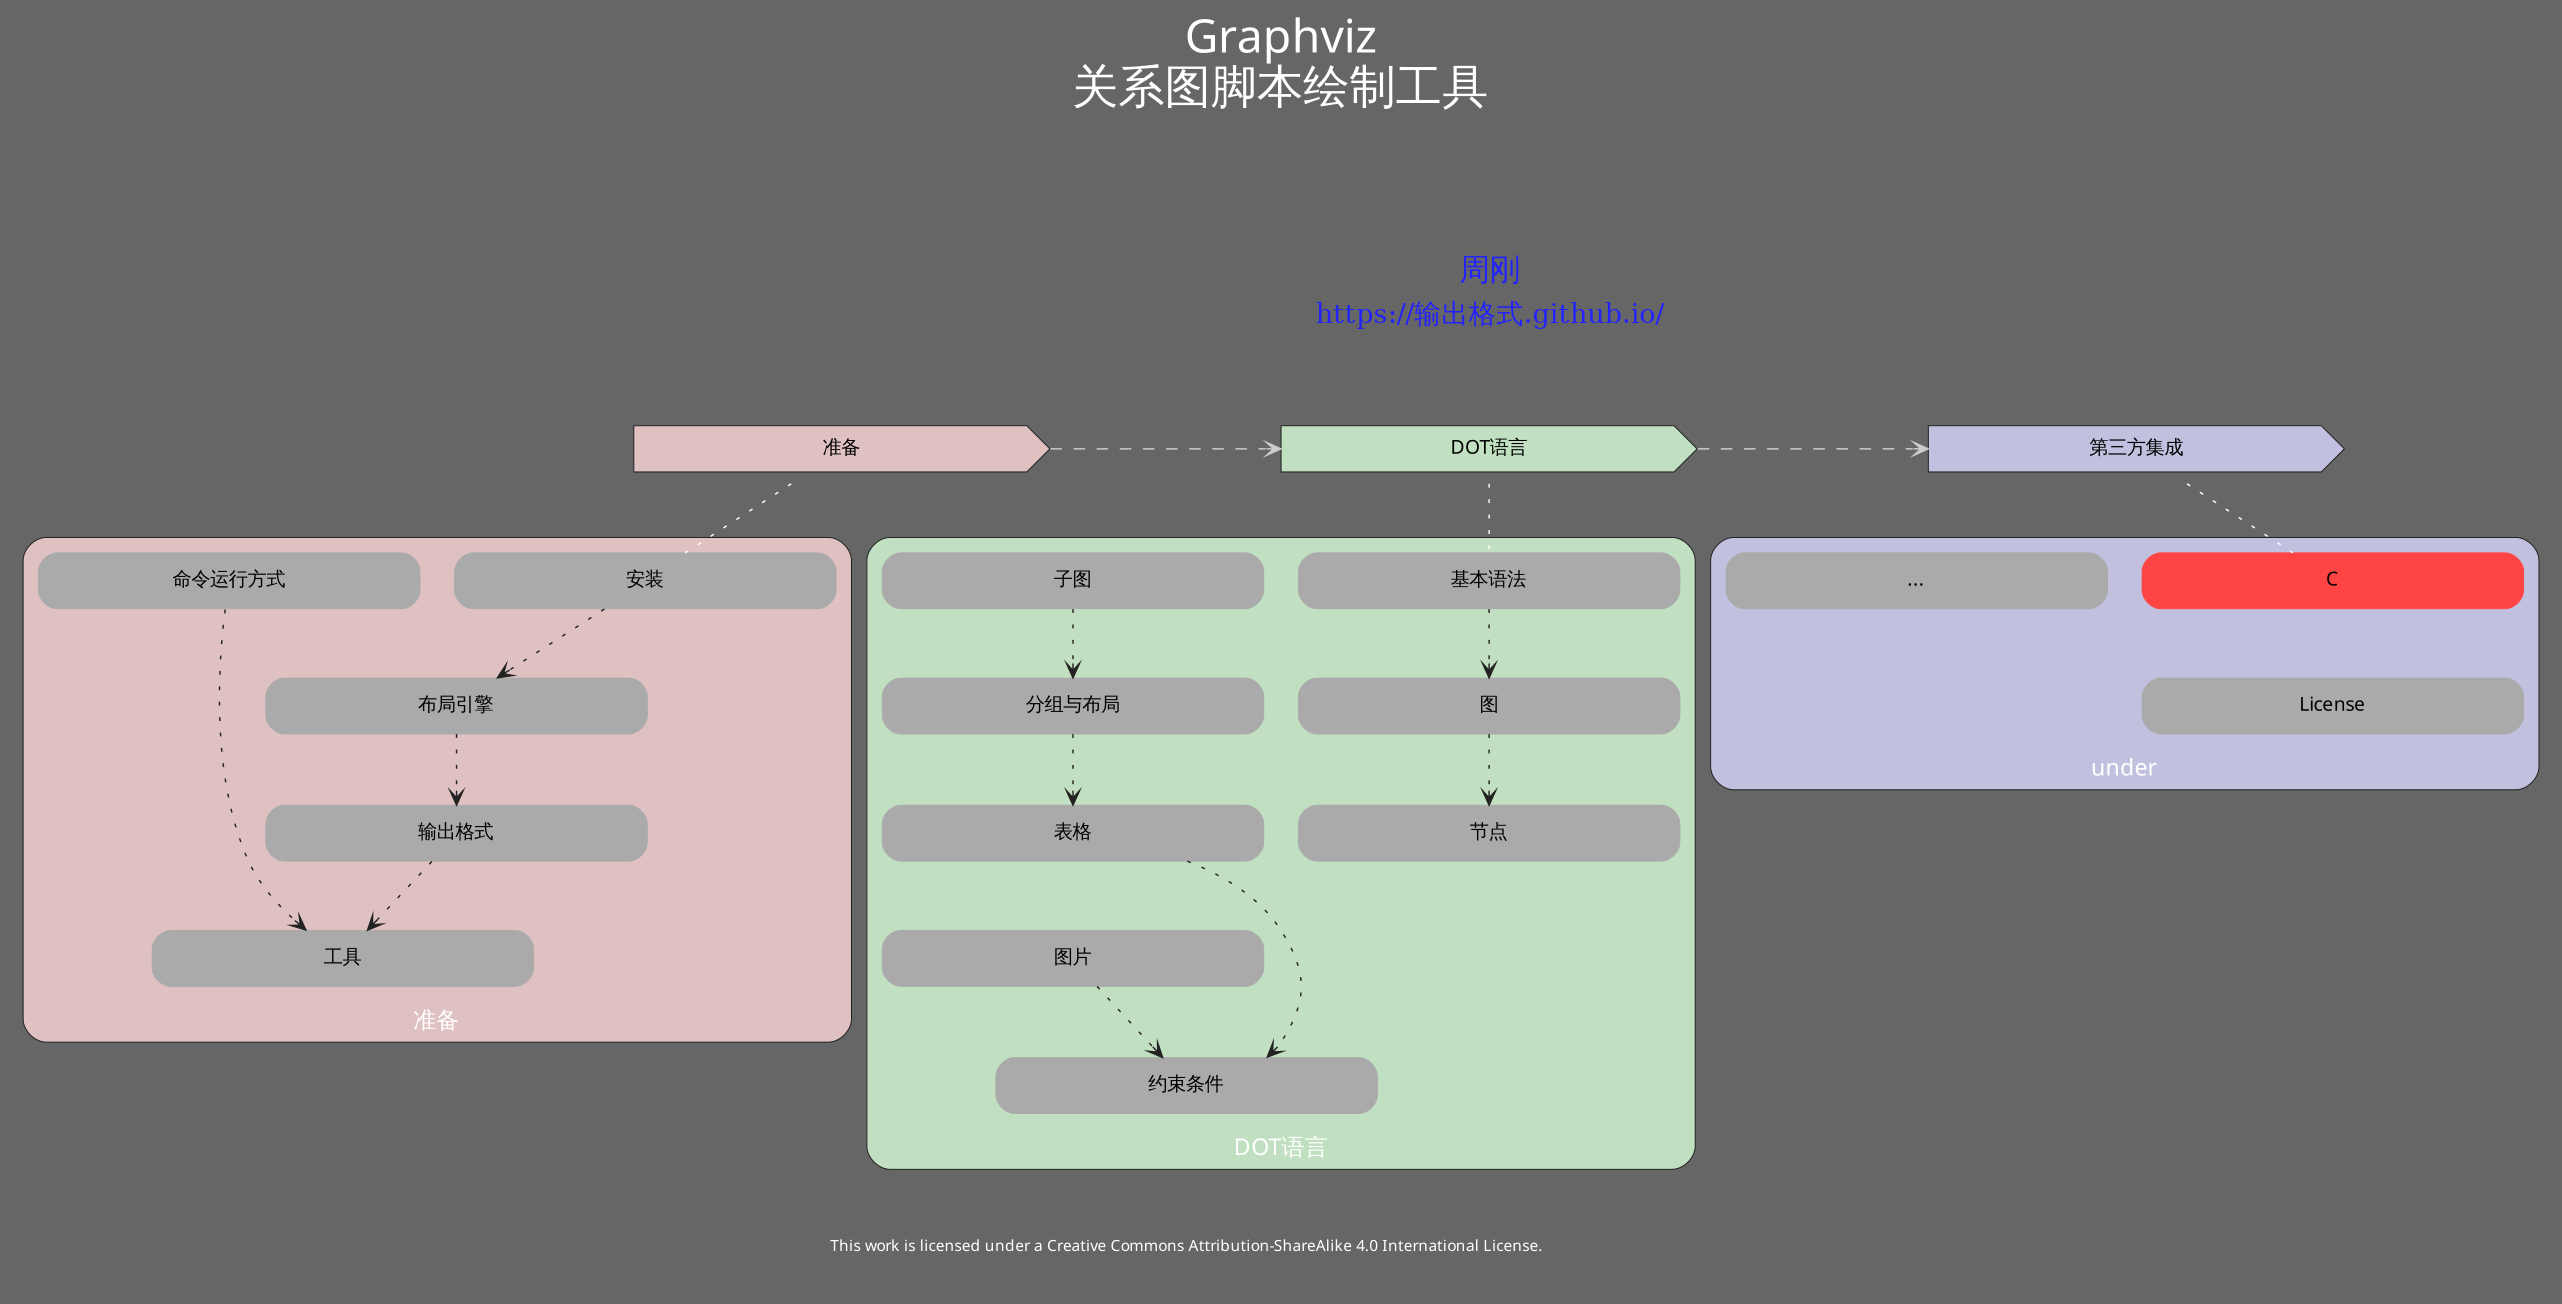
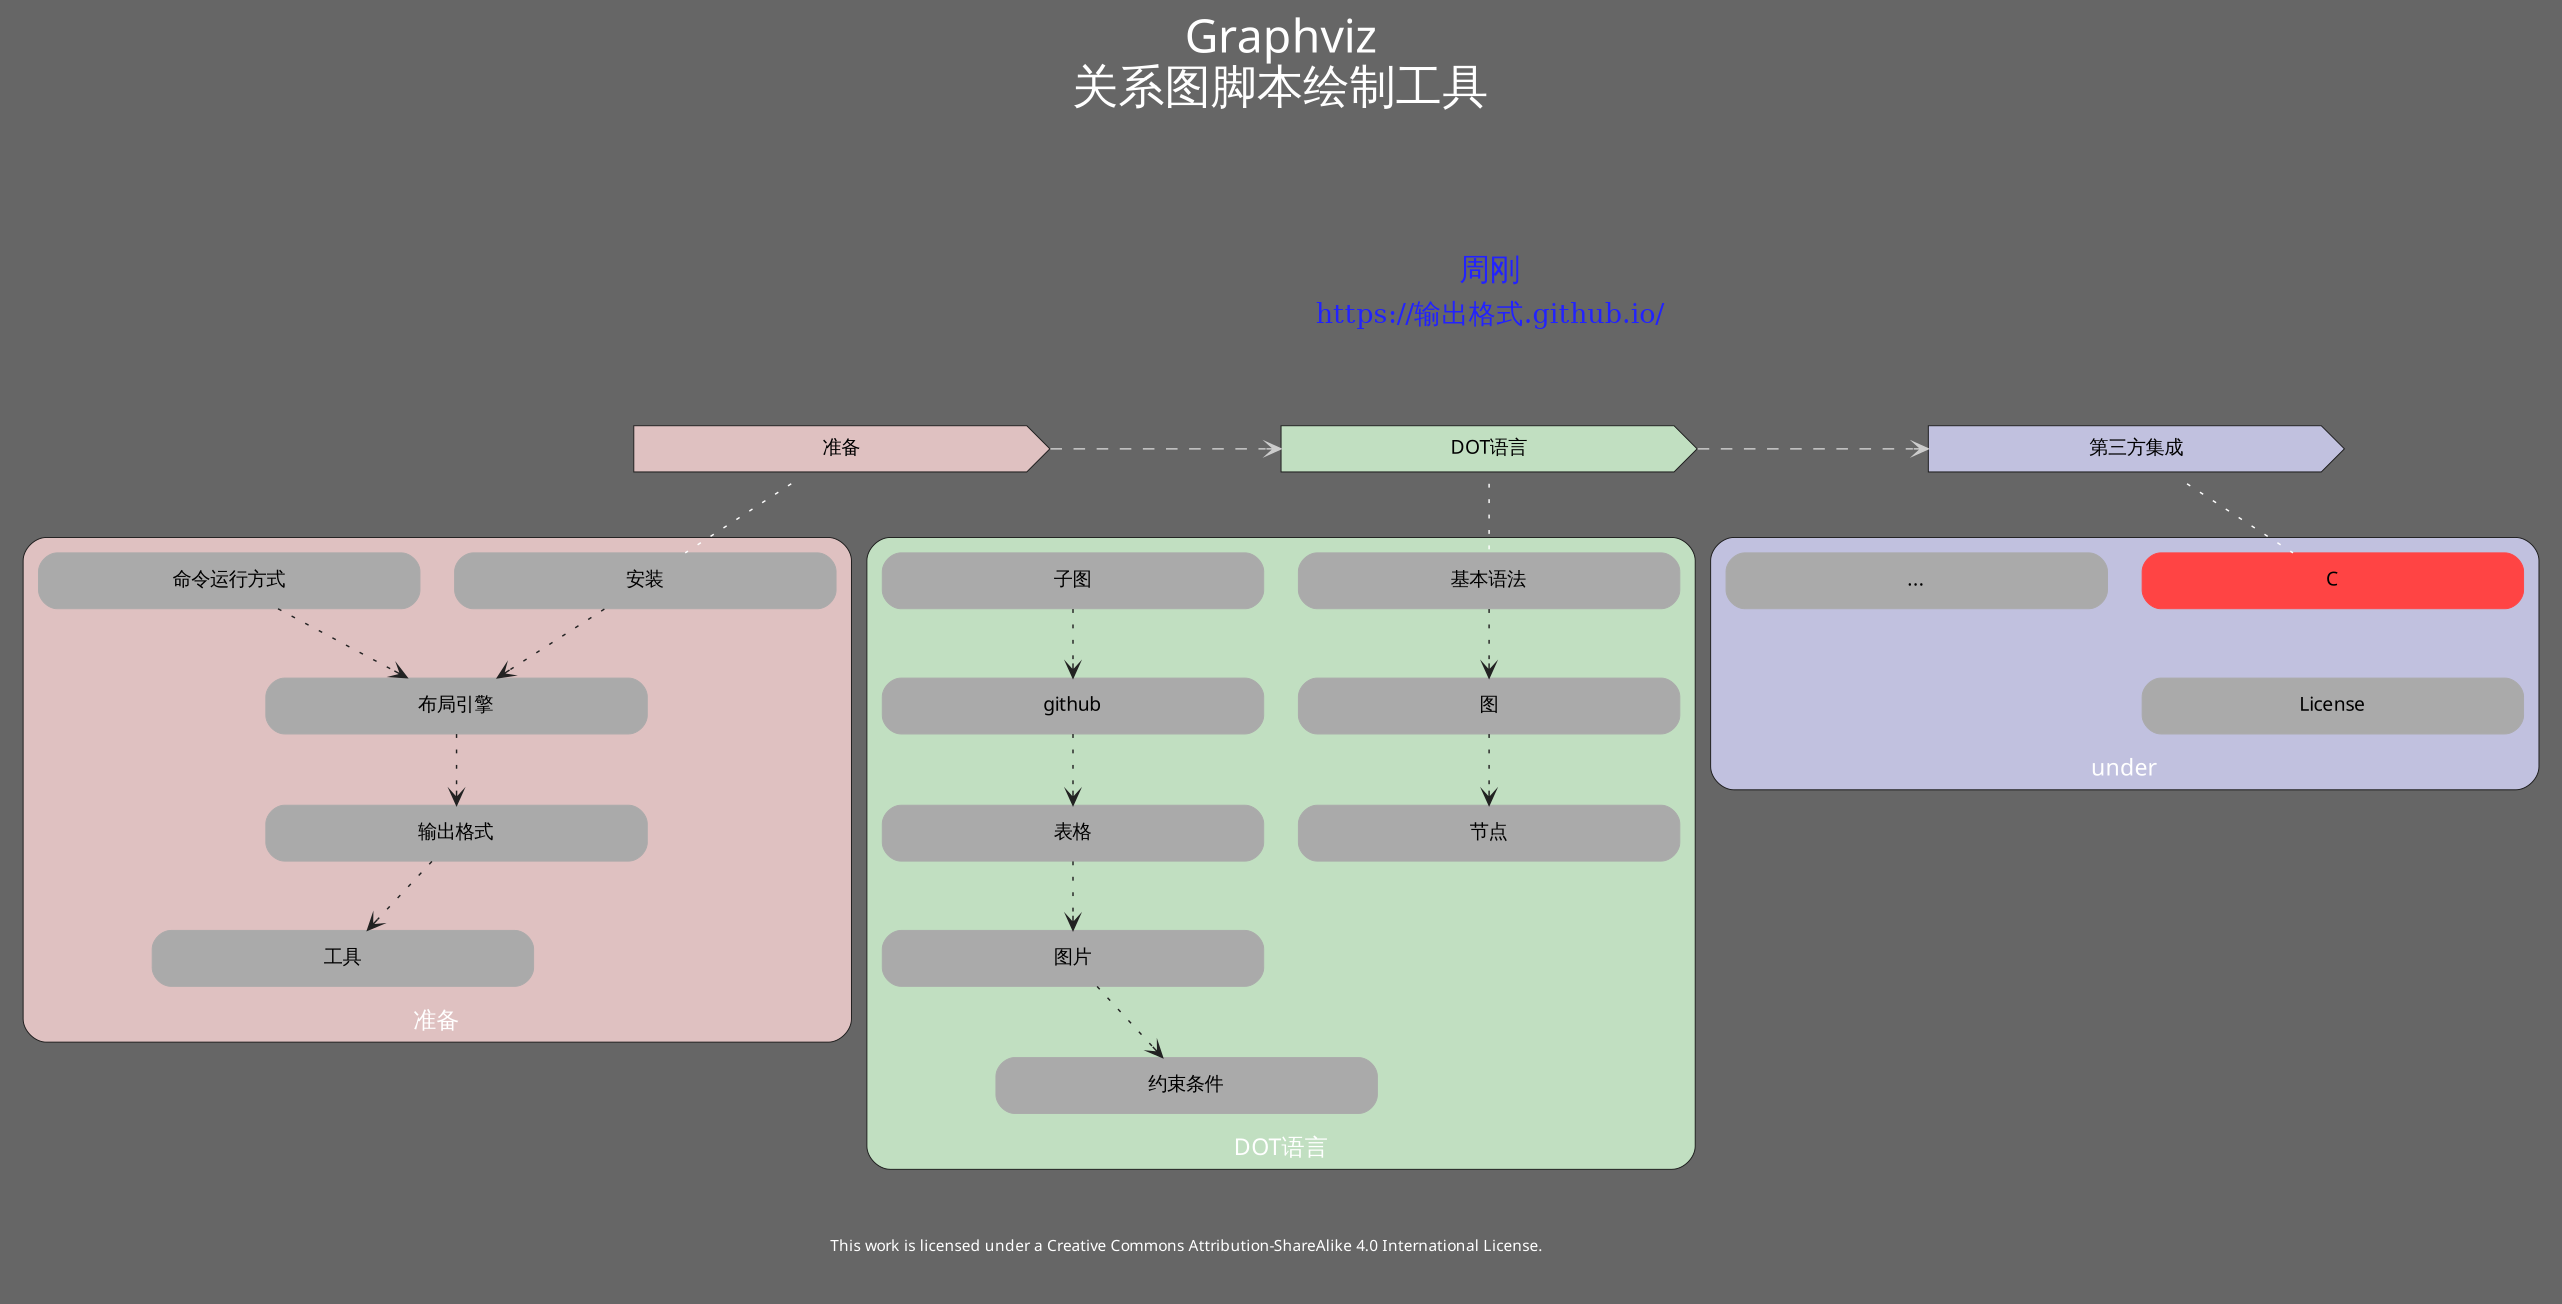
node "分组与布局": label "分组与布局" -> "github"
edge "命令运行方式" -> "工具": now "命令运行方式" -> "布局引擎"
edge "表格" -> "约束条件": now "表格" -> "图片"
